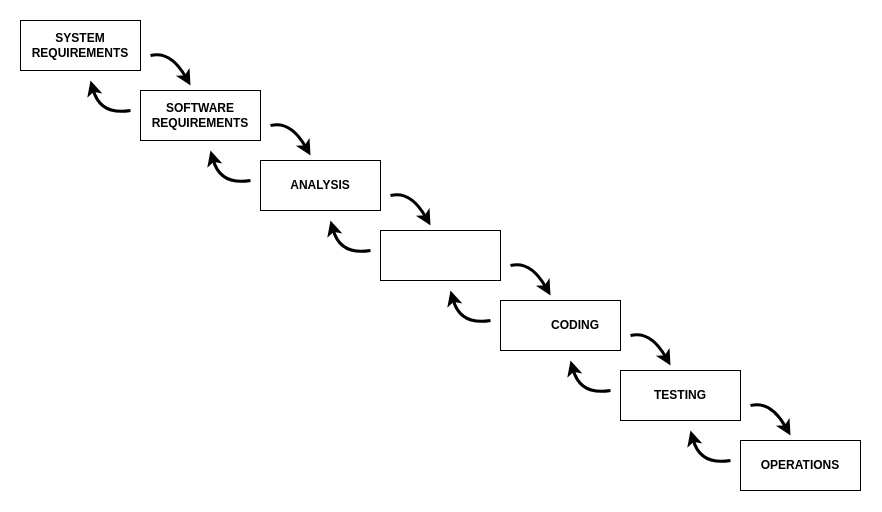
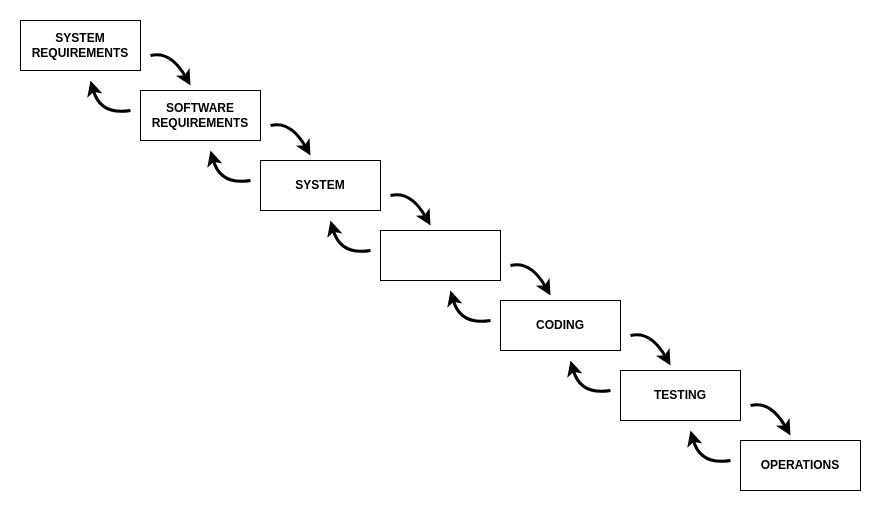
node "ANALYSIS": label "ANALYSIS" -> "SYSTEM"
node "CODING": moved (576, 326) -> (561, 326)
